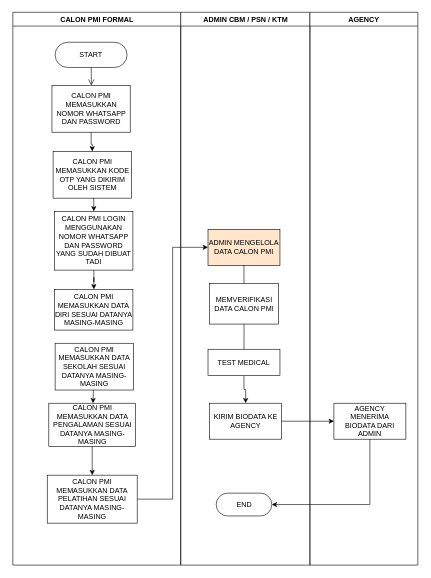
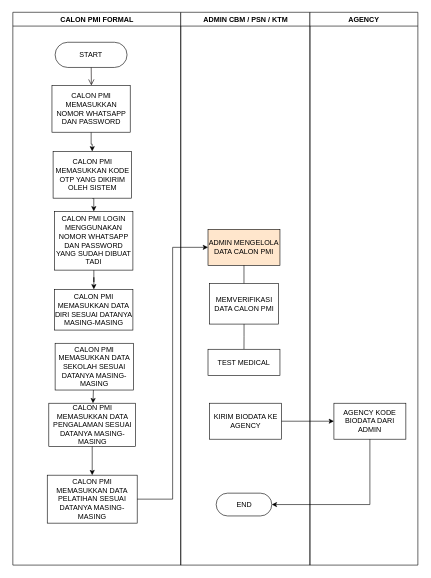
edge "TEST MEDICAL" -> "KIRIM BIODATA KE AGENCY": removed
node "AGENCY MENERIMA BIODATA DARI ADMIN": label "AGENCY MENERIMA BIODATA DARI ADMIN" -> "AGENCY KODE BIODATA DARI ADMIN"
